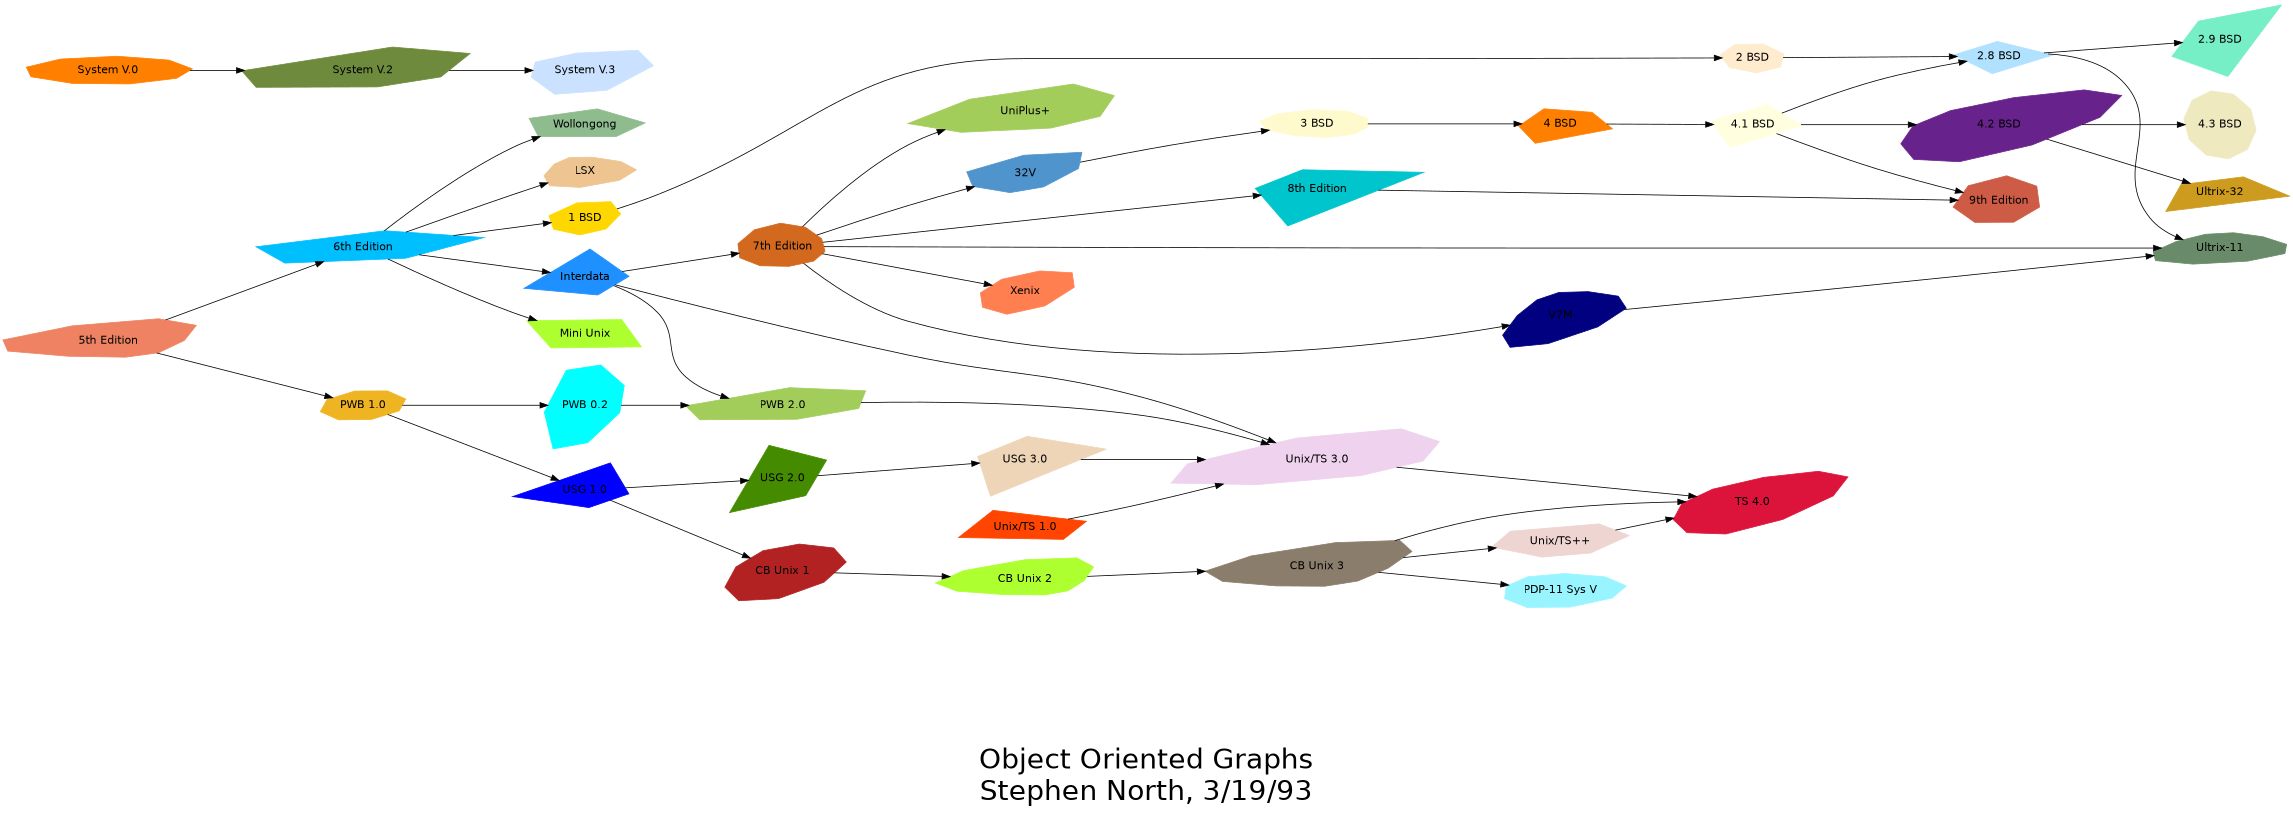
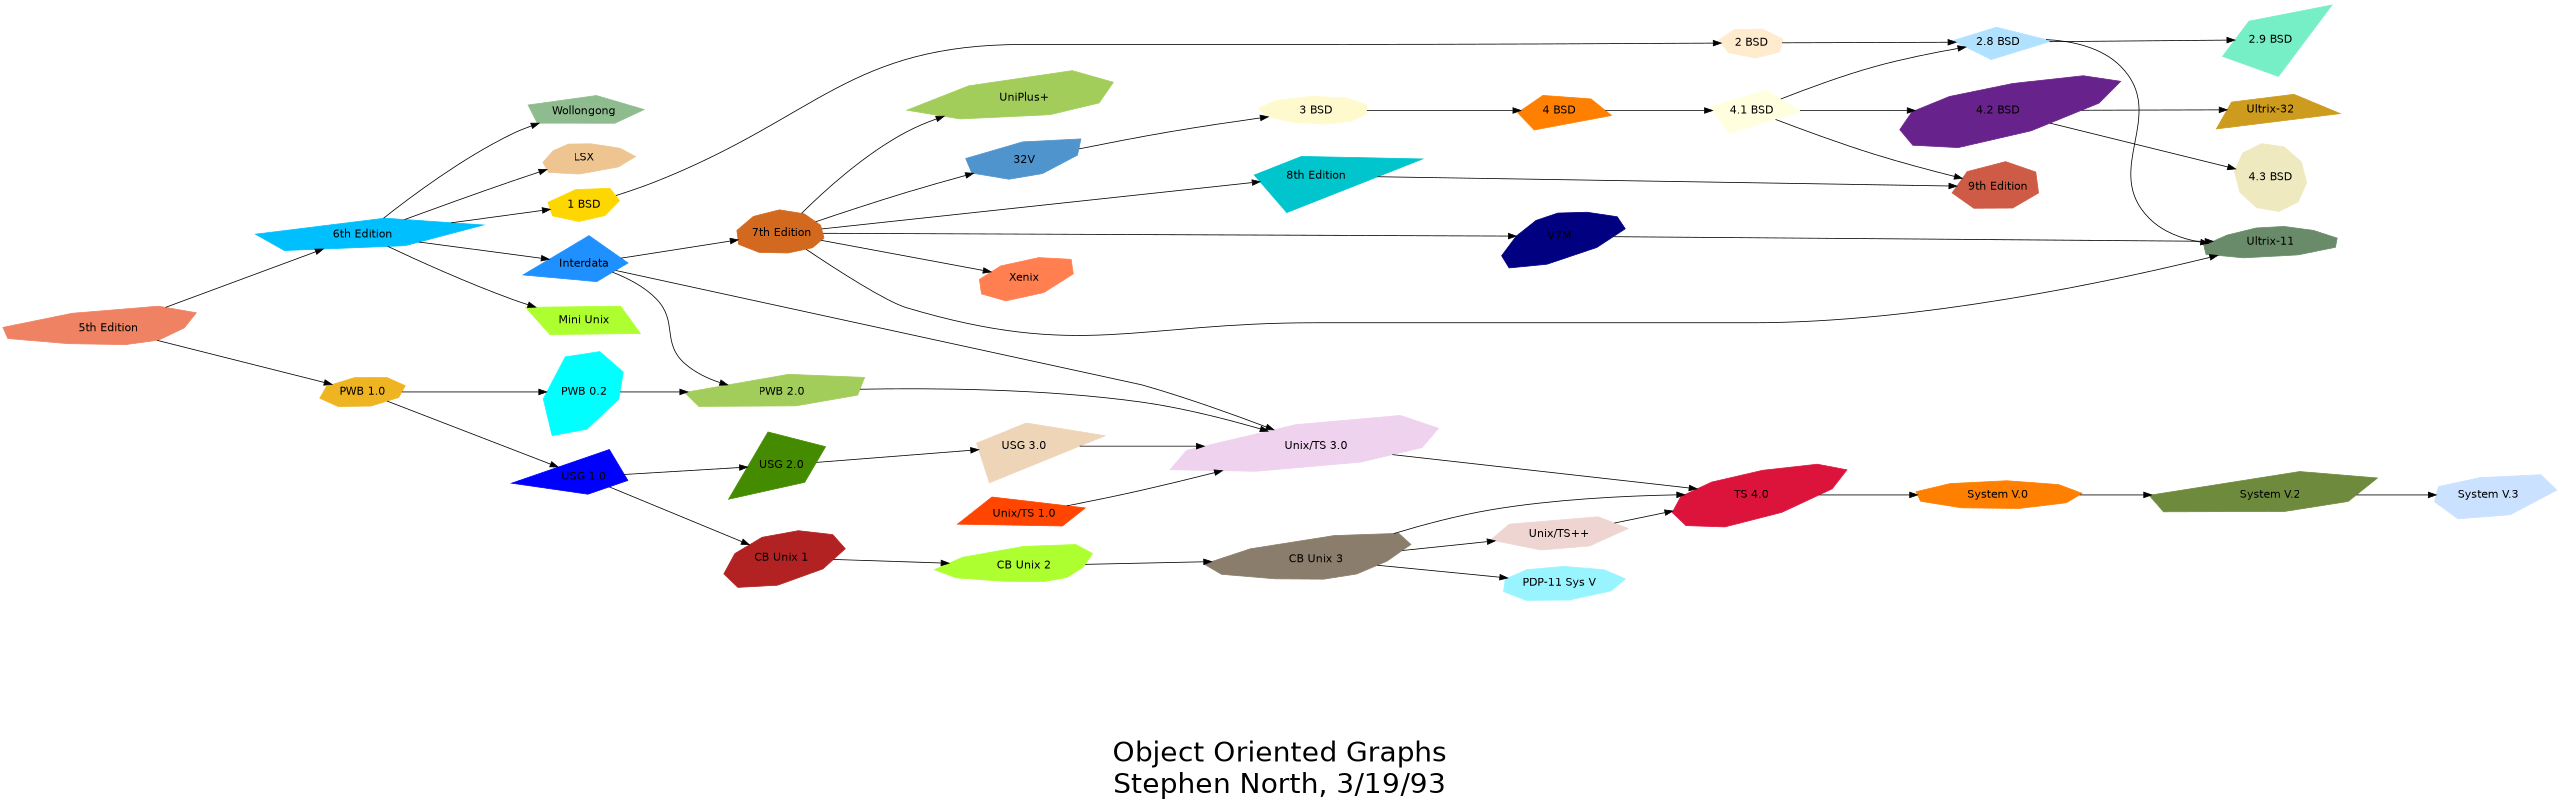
edge "TS 4.0" -> "System V.0": added
